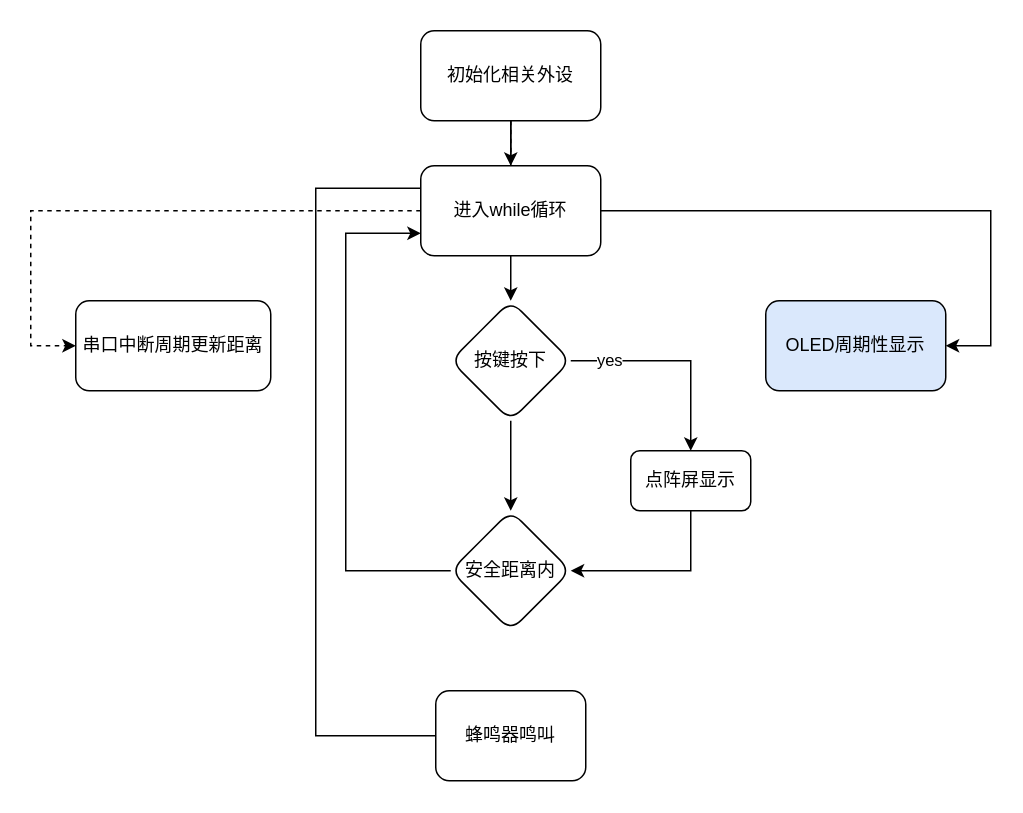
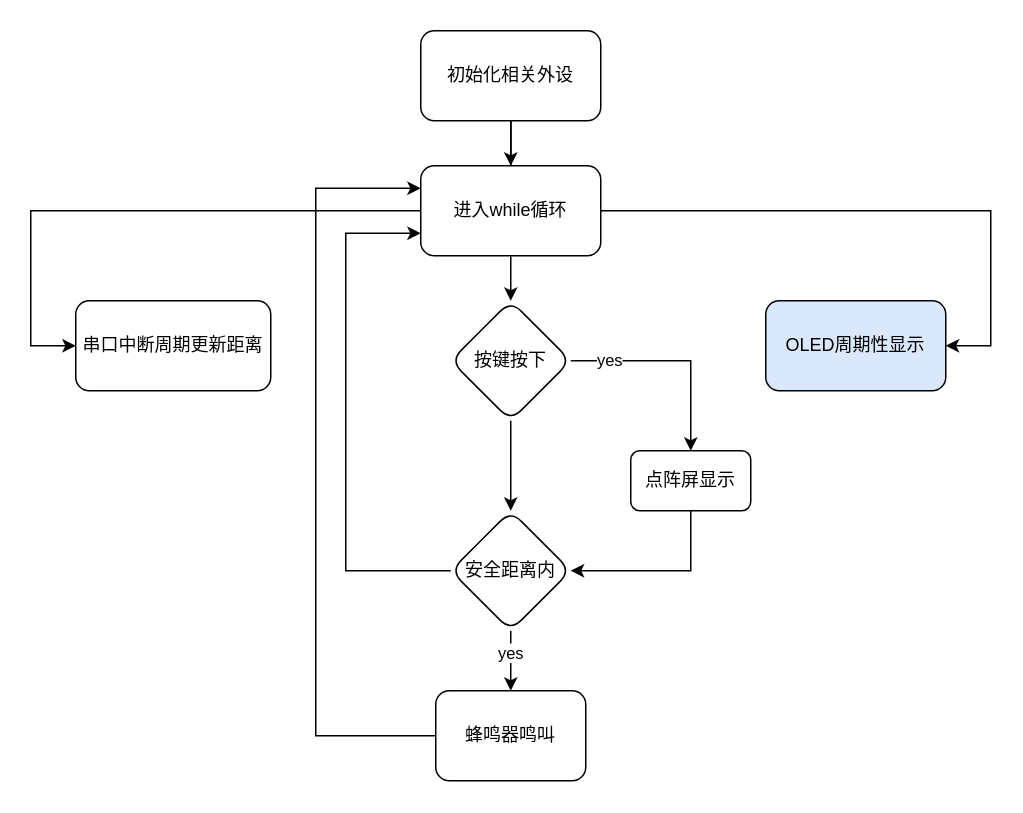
edge "进入while循环" -- "蜂鸣器鸣叫": arrowhead none -> classic
edge "初始化相关外设" -> "串口中断周期更新距离": style dashed -> solid
edge "安全距离内" -> "蜂鸣器鸣叫": added, label "yes"
